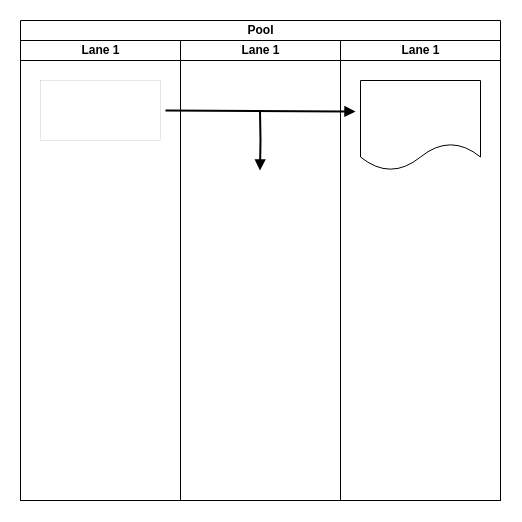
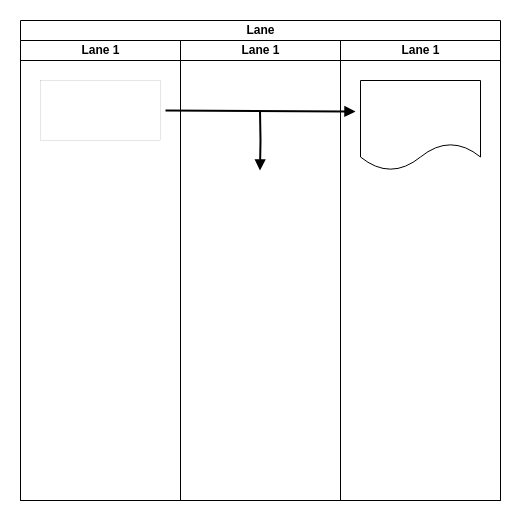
node "Pool": label "Pool" -> "Lane"
